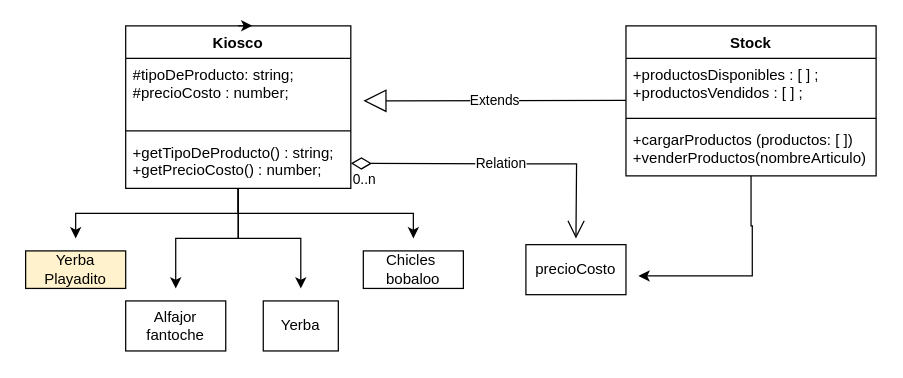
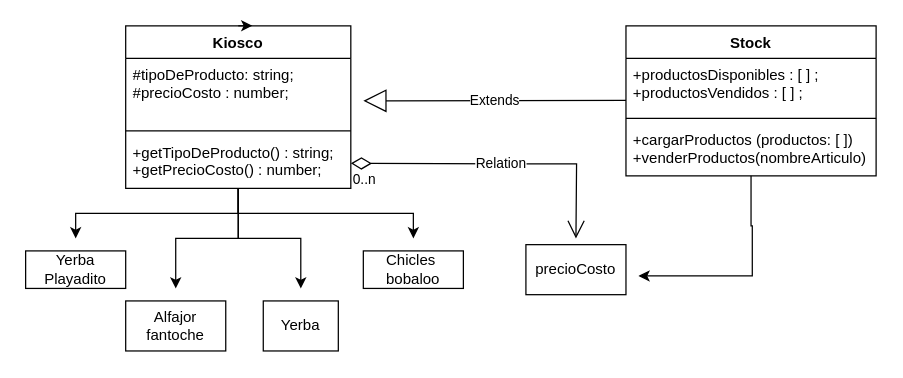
node "Yerba Playadito": fillcolor #fff2cc -> #ffffff
